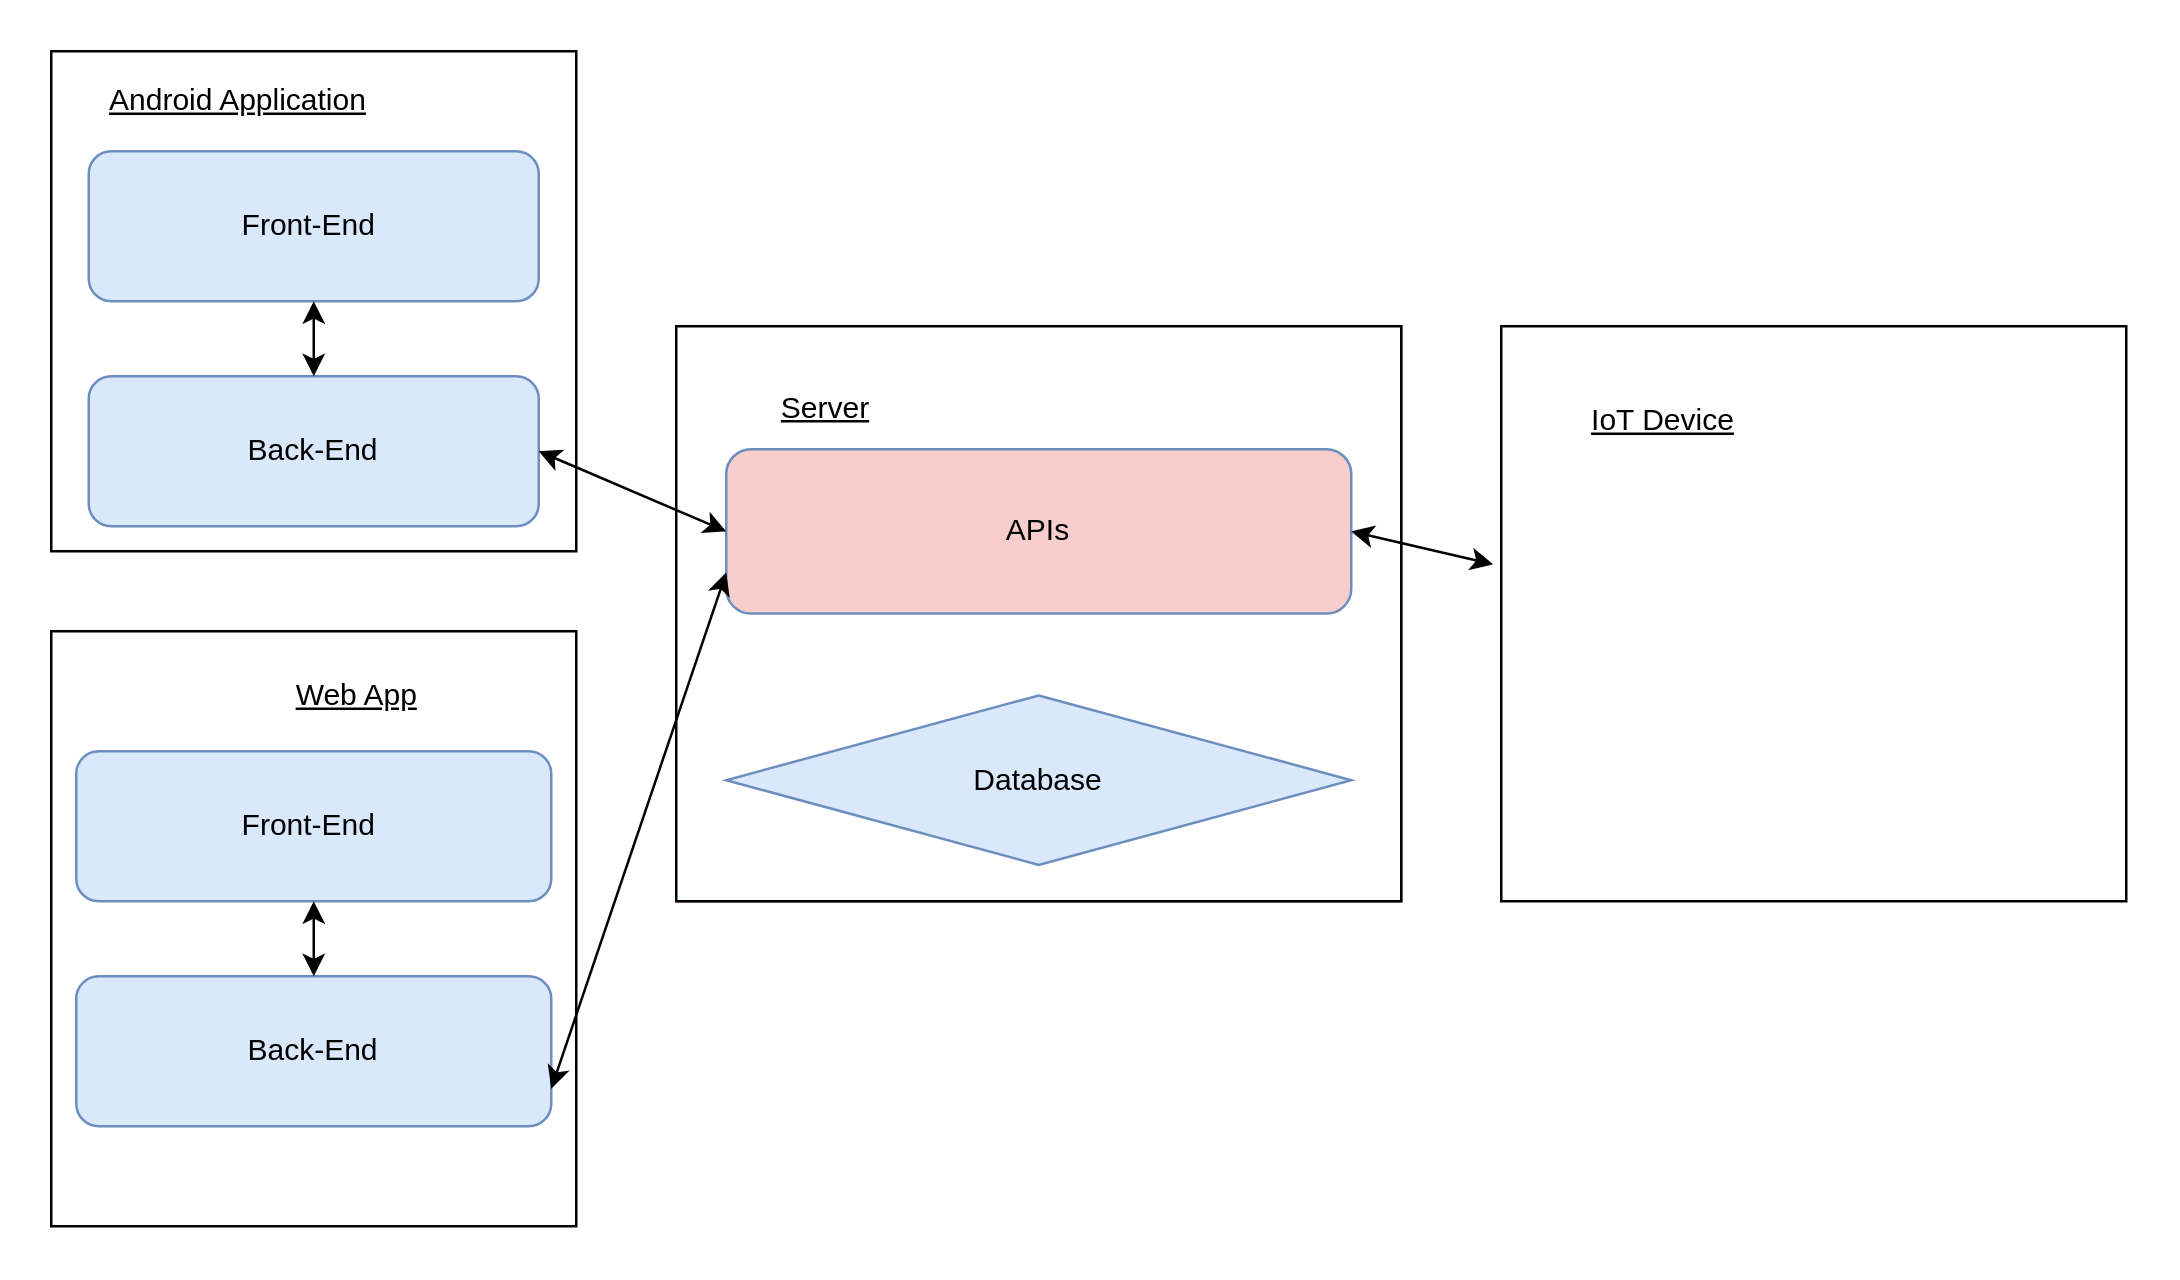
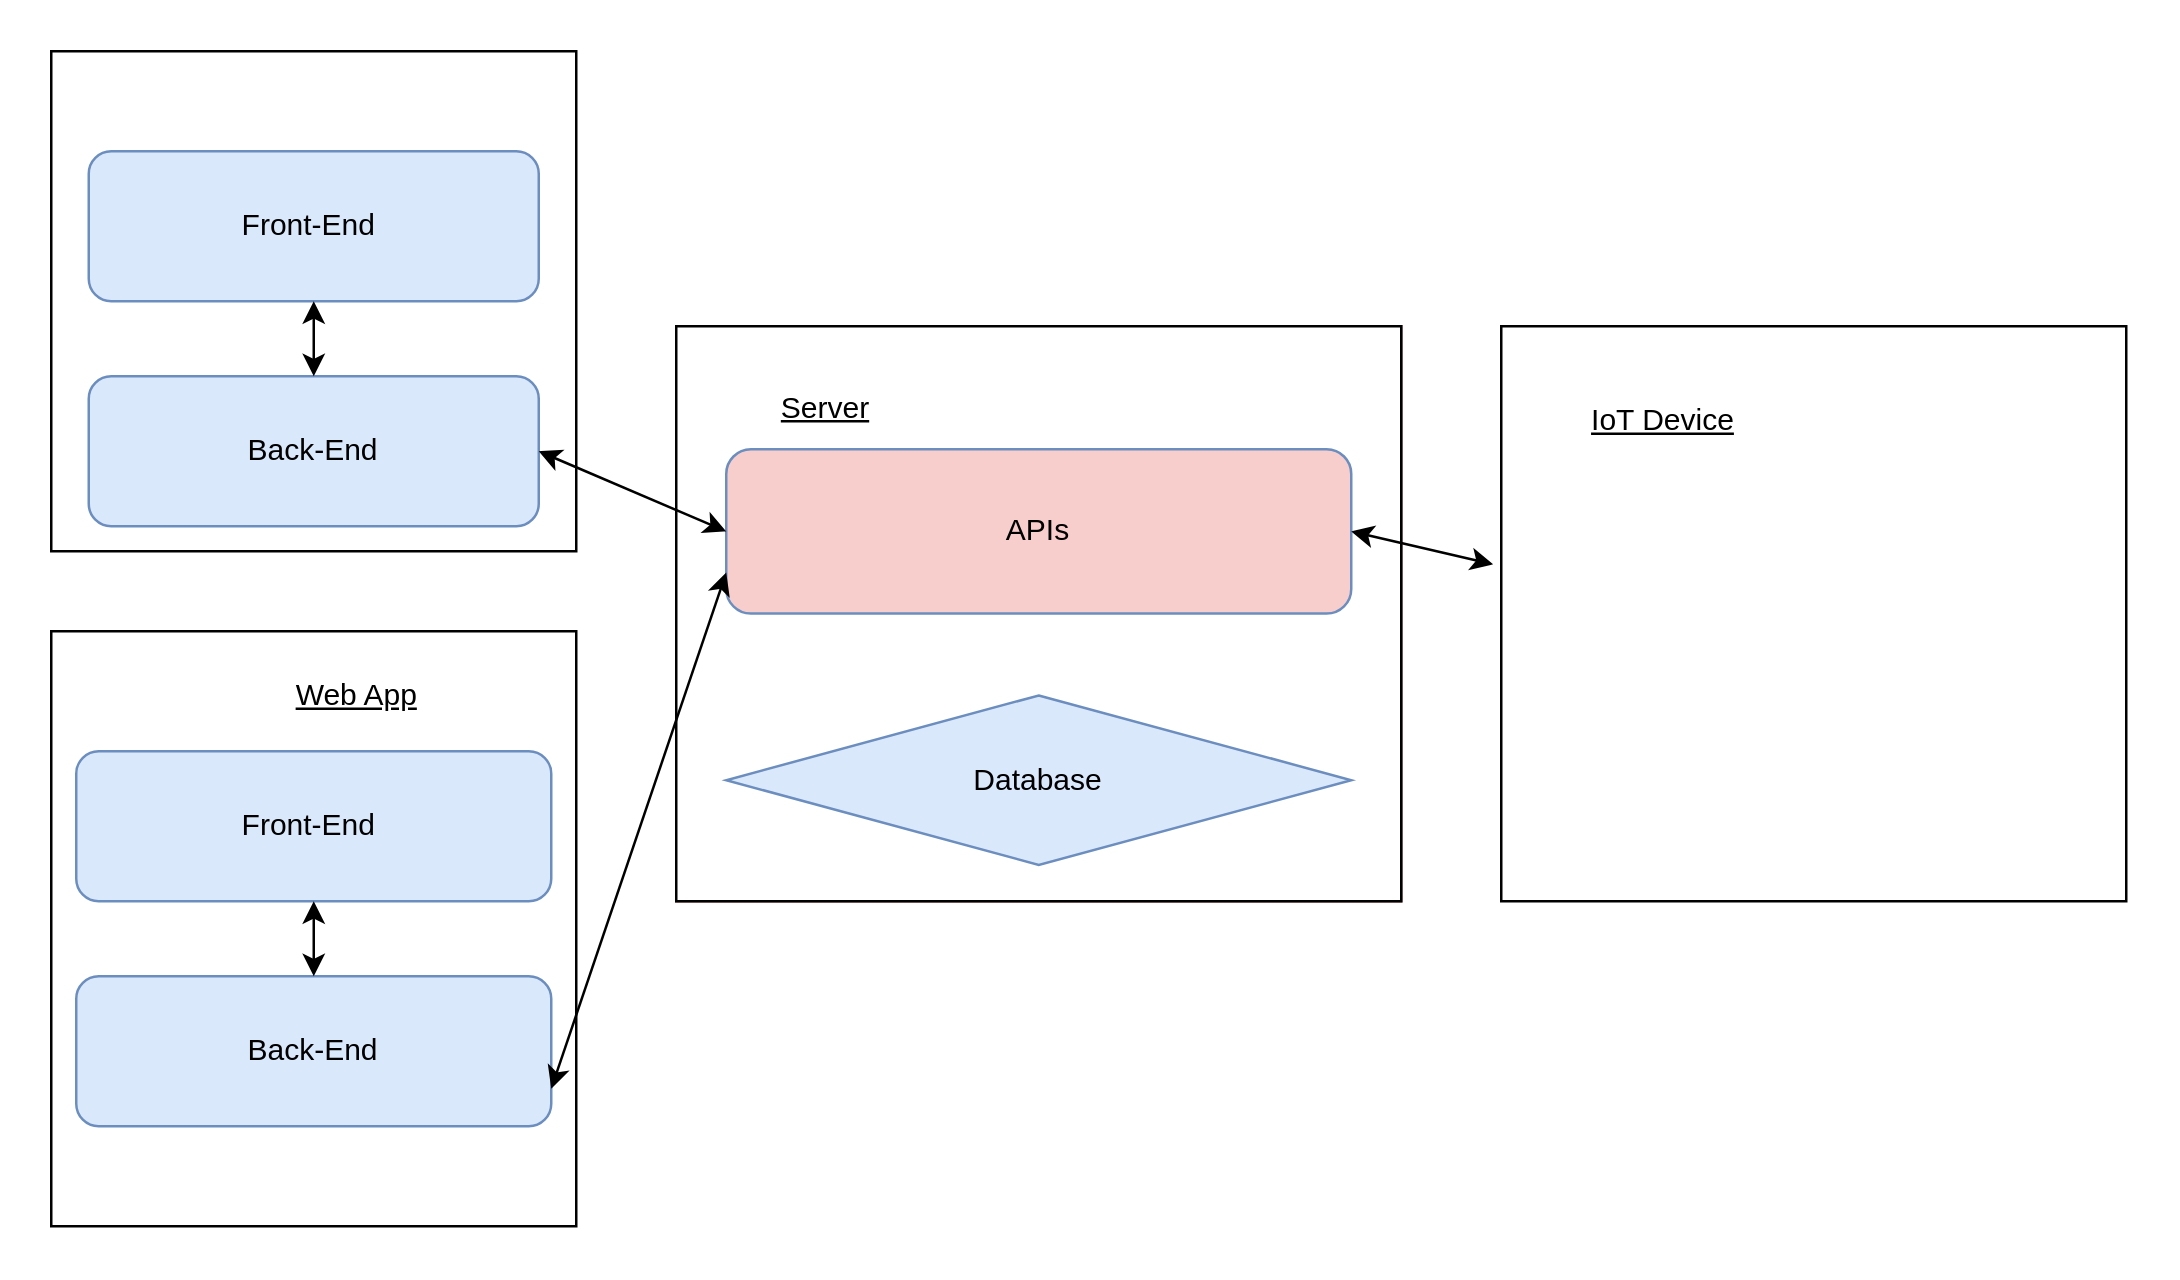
node "Android Application": removed
